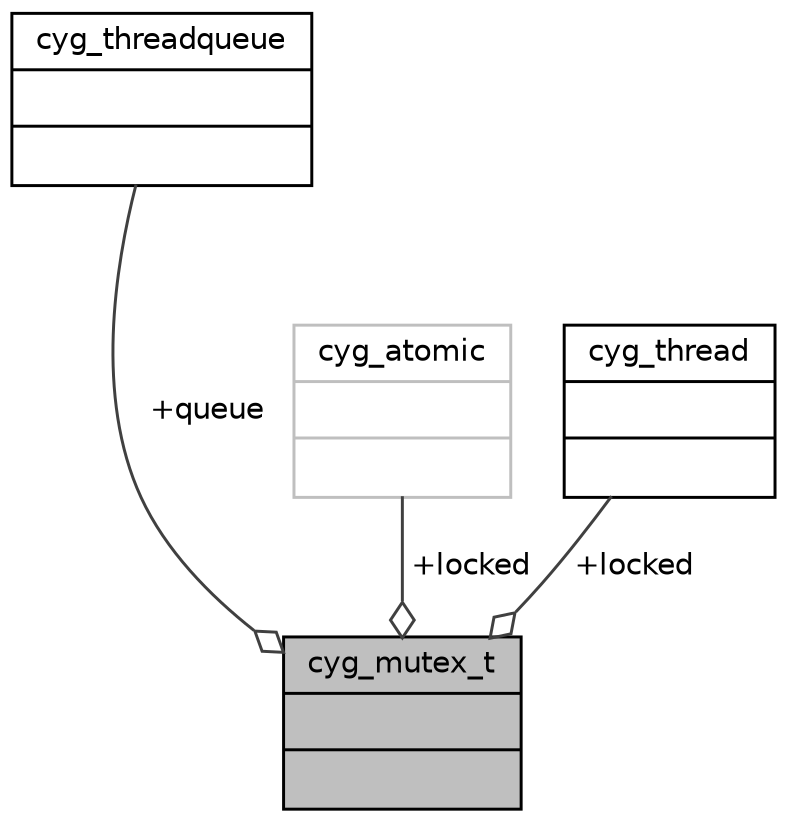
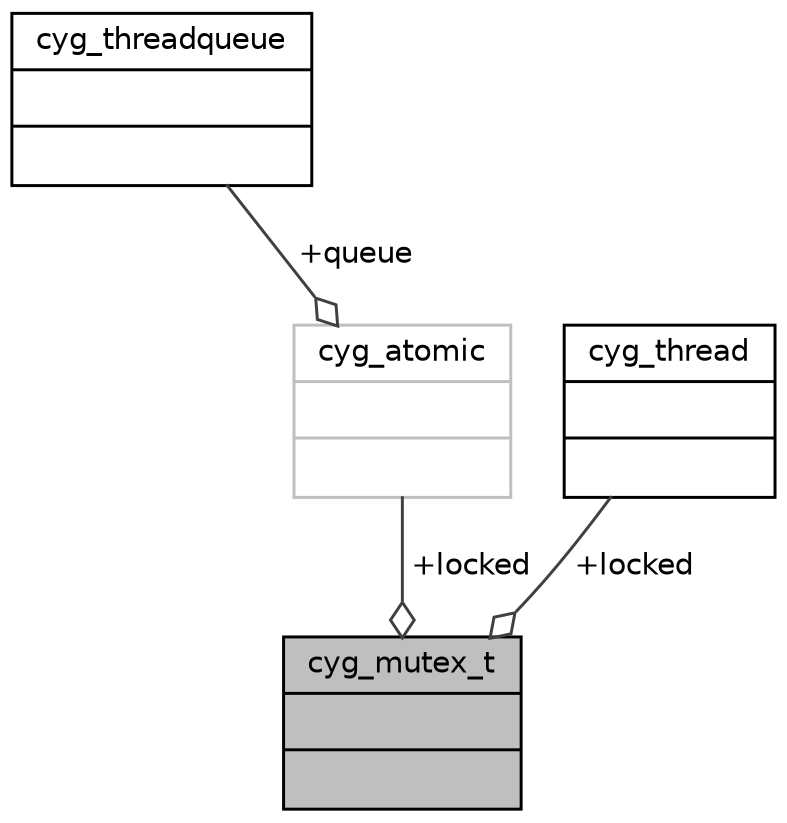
edge "cyg_threadqueue" -> "cyg_mutex_t": now "cyg_threadqueue" -> "cyg_atomic"
